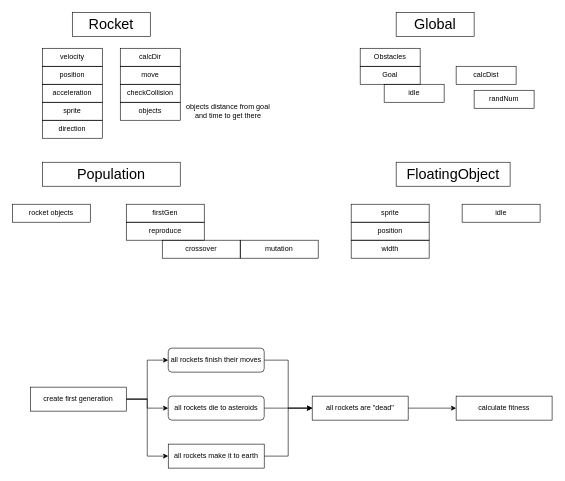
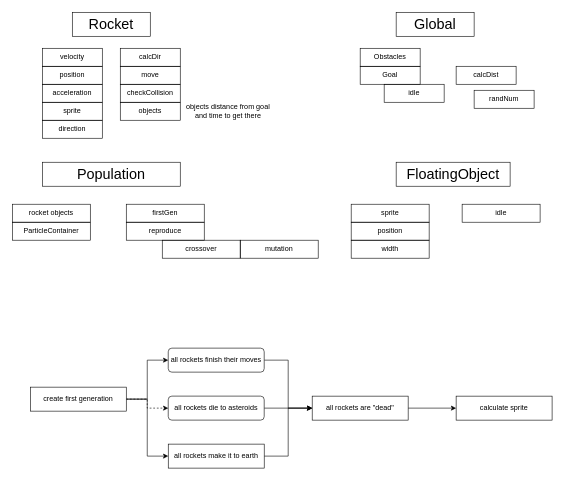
node "ParticleContainer": added
edge "create first generation" -> "all rockets die to asteroids": style solid -> dashed
node "calculate fitness": label "calculate fitness" -> "calculate sprite"
